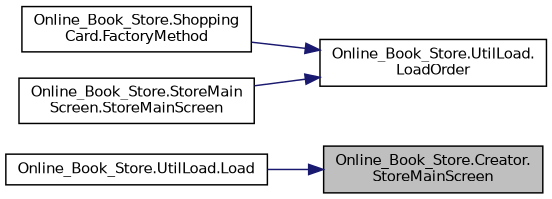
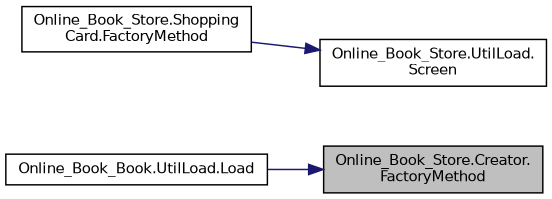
node "Online_Book_Store.UtilLoad. LoadOrder": label "Online_Book_Store.UtilLoad. LoadOrder" -> "Online_Book_Store.UtilLoad. Screen"
node "Online_Book_Store.StoreMain Screen.StoreMainScreen": removed
node "Online_Book_Store.UtilLoad.Load": label "Online_Book_Store.UtilLoad.Load" -> "Online_Book_Book.UtilLoad.Load"
node "Online_Book_Store.Creator. StoreMainScreen": label "Online_Book_Store.Creator. StoreMainScreen" -> "Online_Book_Store.Creator. FactoryMethod"
